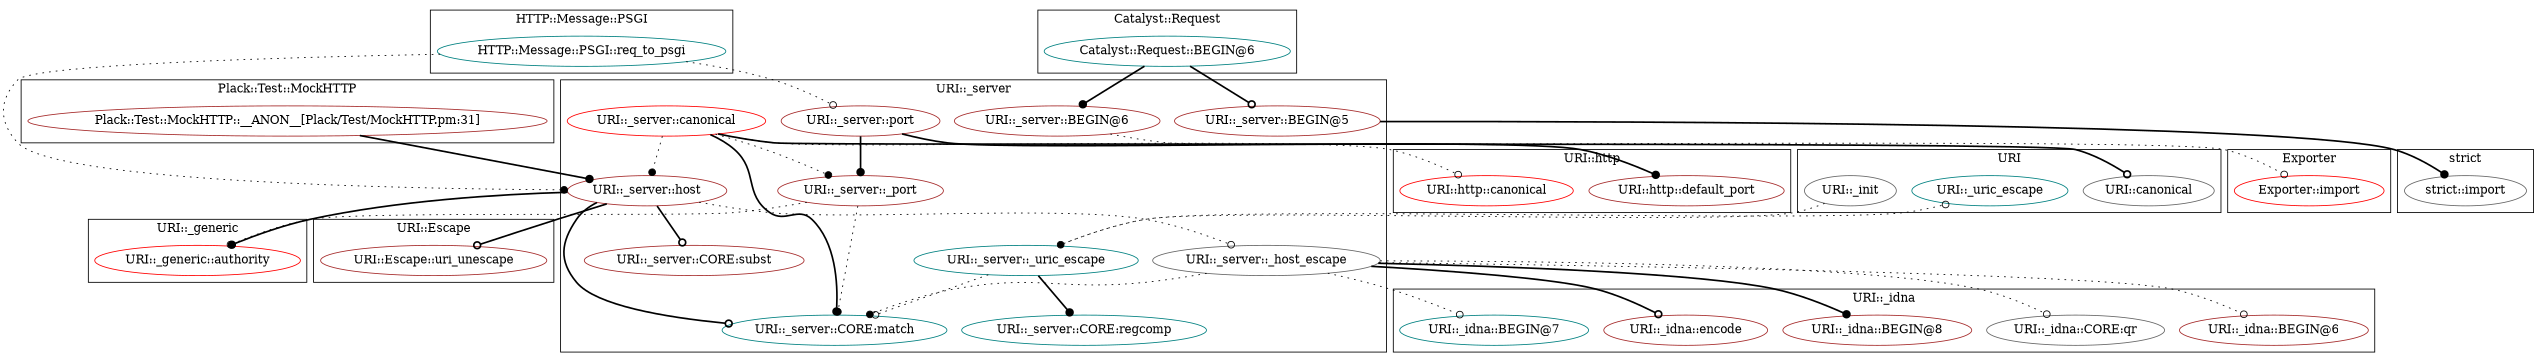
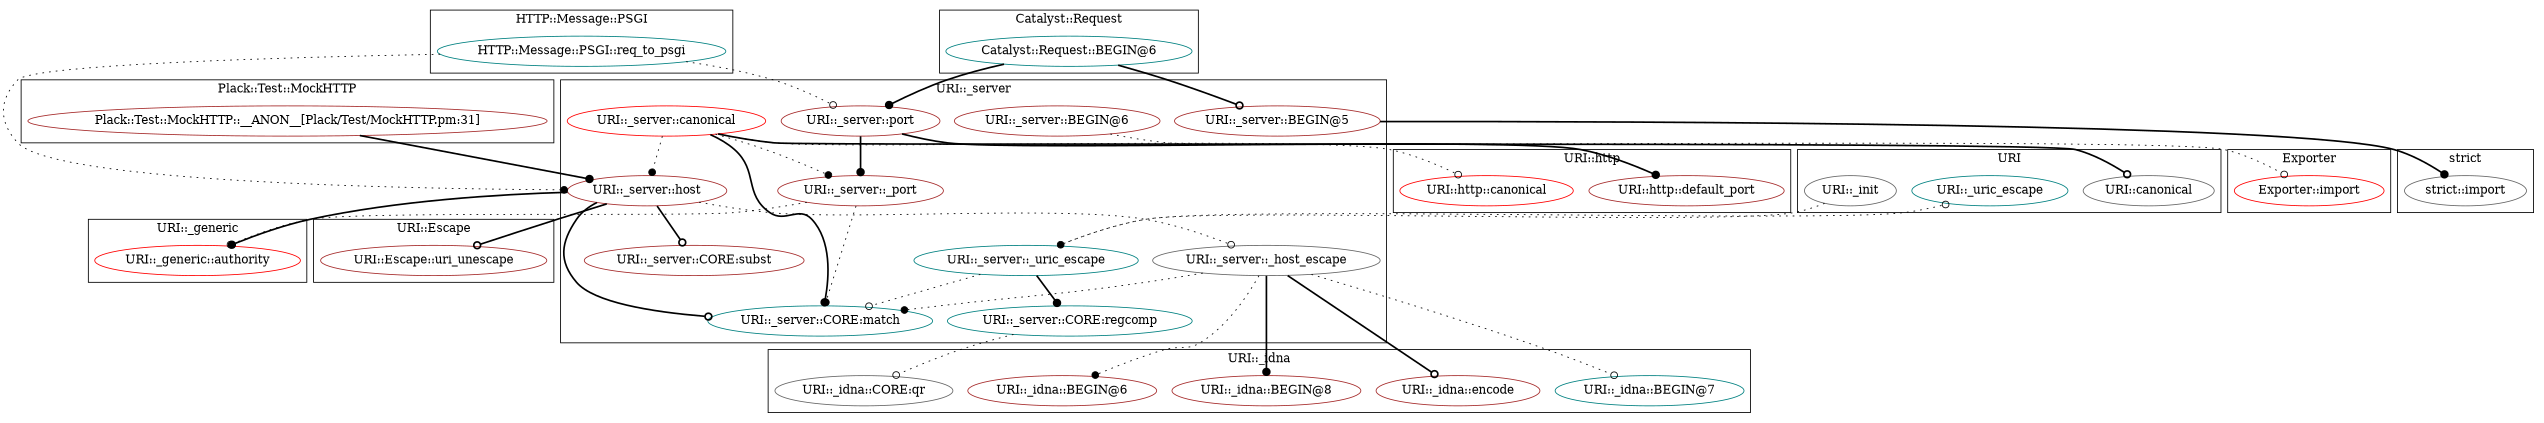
edge "Catalyst::Request::BEGIN@6" -> "URI::_server::BEGIN@6": now "Catalyst::Request::BEGIN@6" -> "URI::_server::port"
edge "URI::_server::_host_escape" -> "URI::_idna::CORE:qr": now "URI::_server::CORE:regcomp" -> "URI::_idna::CORE:qr"
edge "URI::_server::_host_escape" -> "URI::_idna::BEGIN@6": arrowhead odot -> dot
